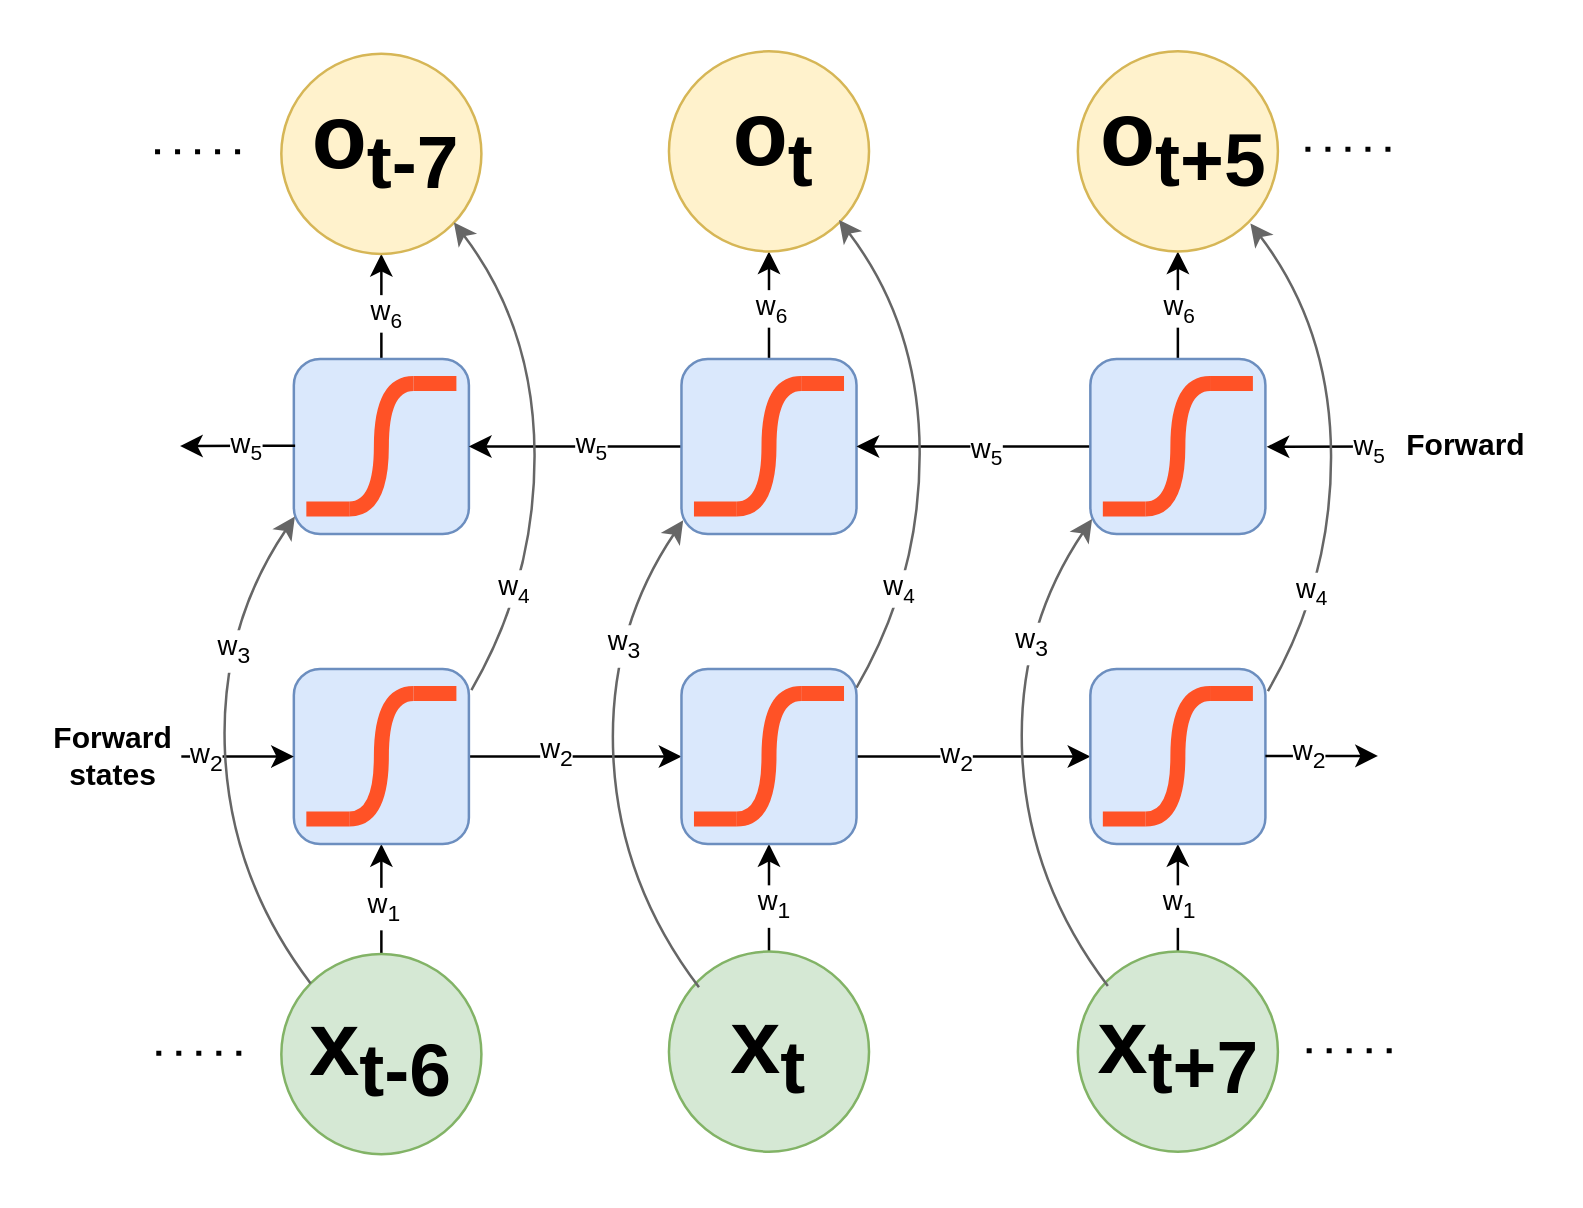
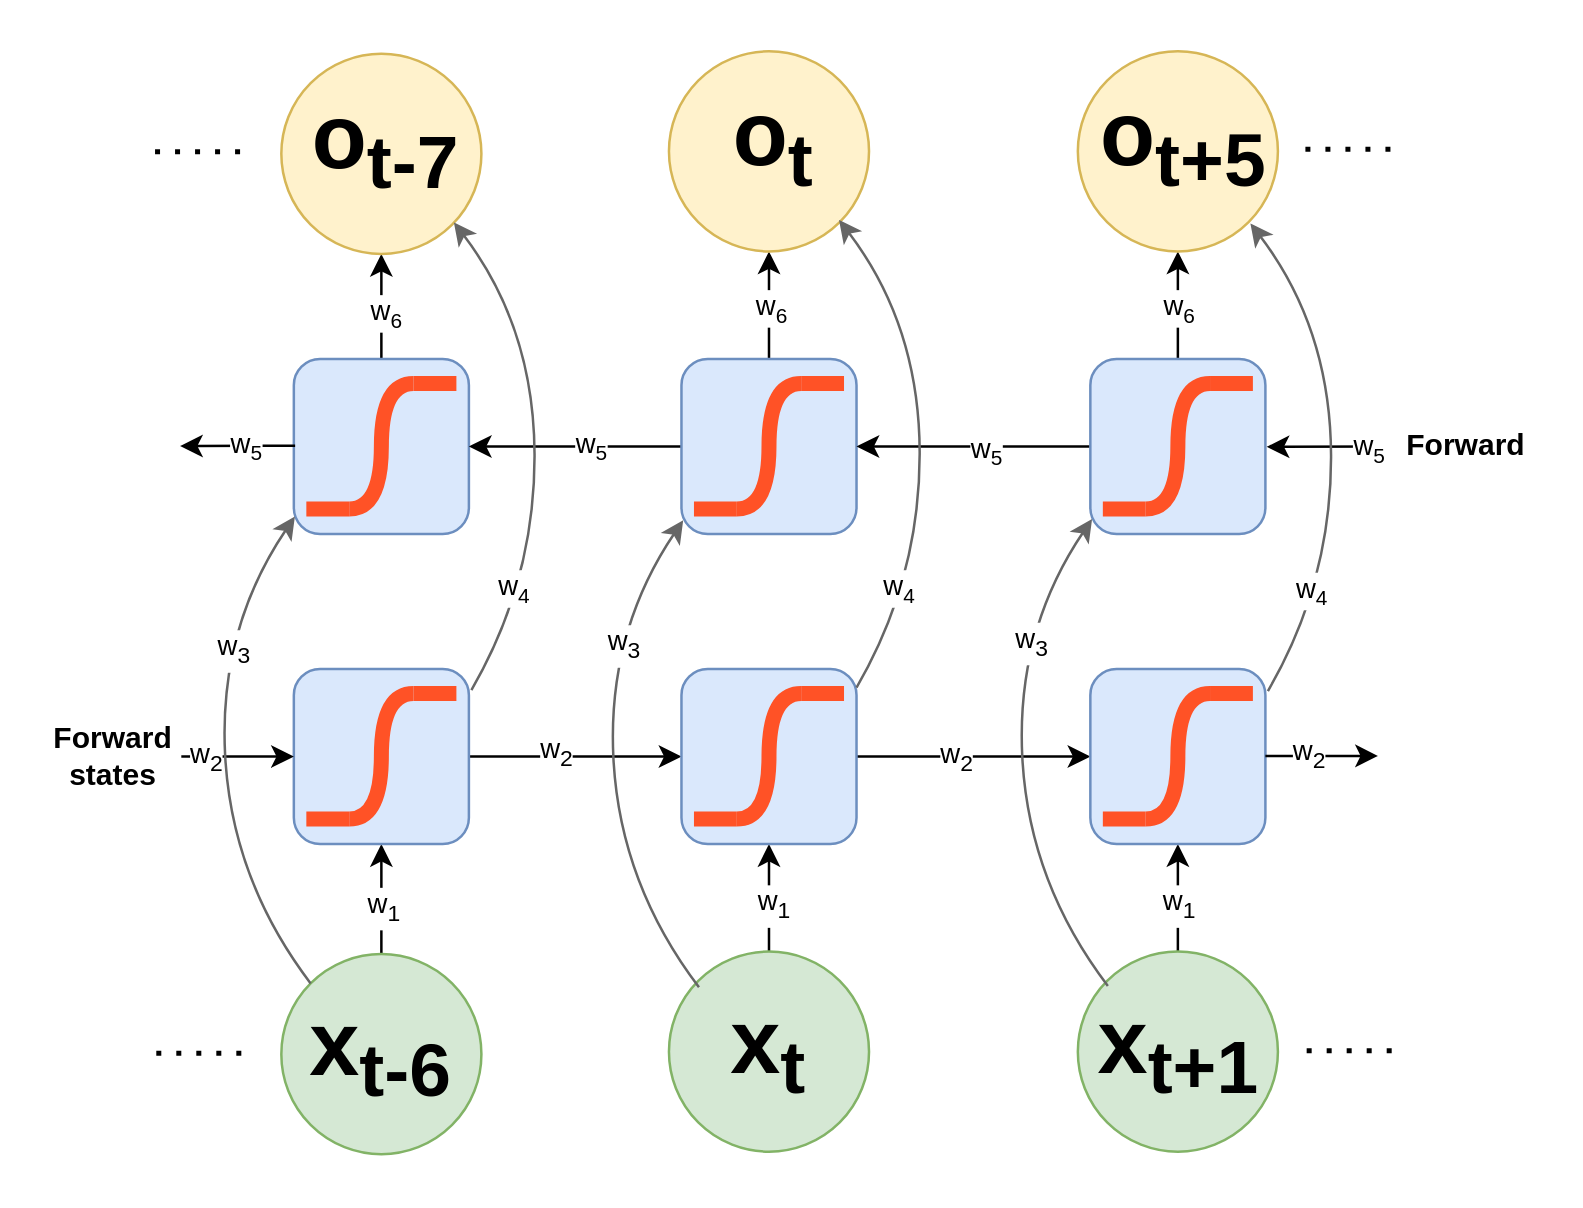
node "xt+7": label "xt+7" -> "xt+1"
